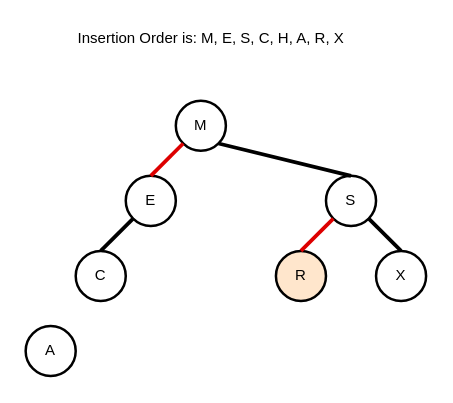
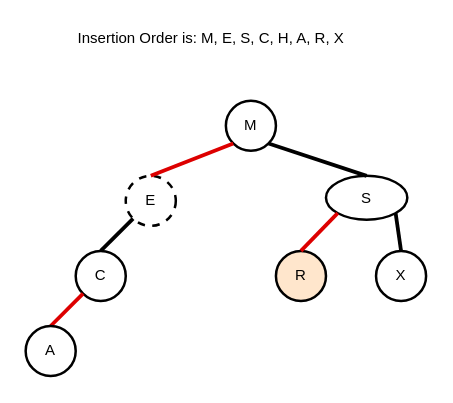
node "M": moved (201, 126) -> (251, 126)
node "E": style solid -> dashed
node "S": size 50x50 -> 81x44
edge "C" -- "A": added
